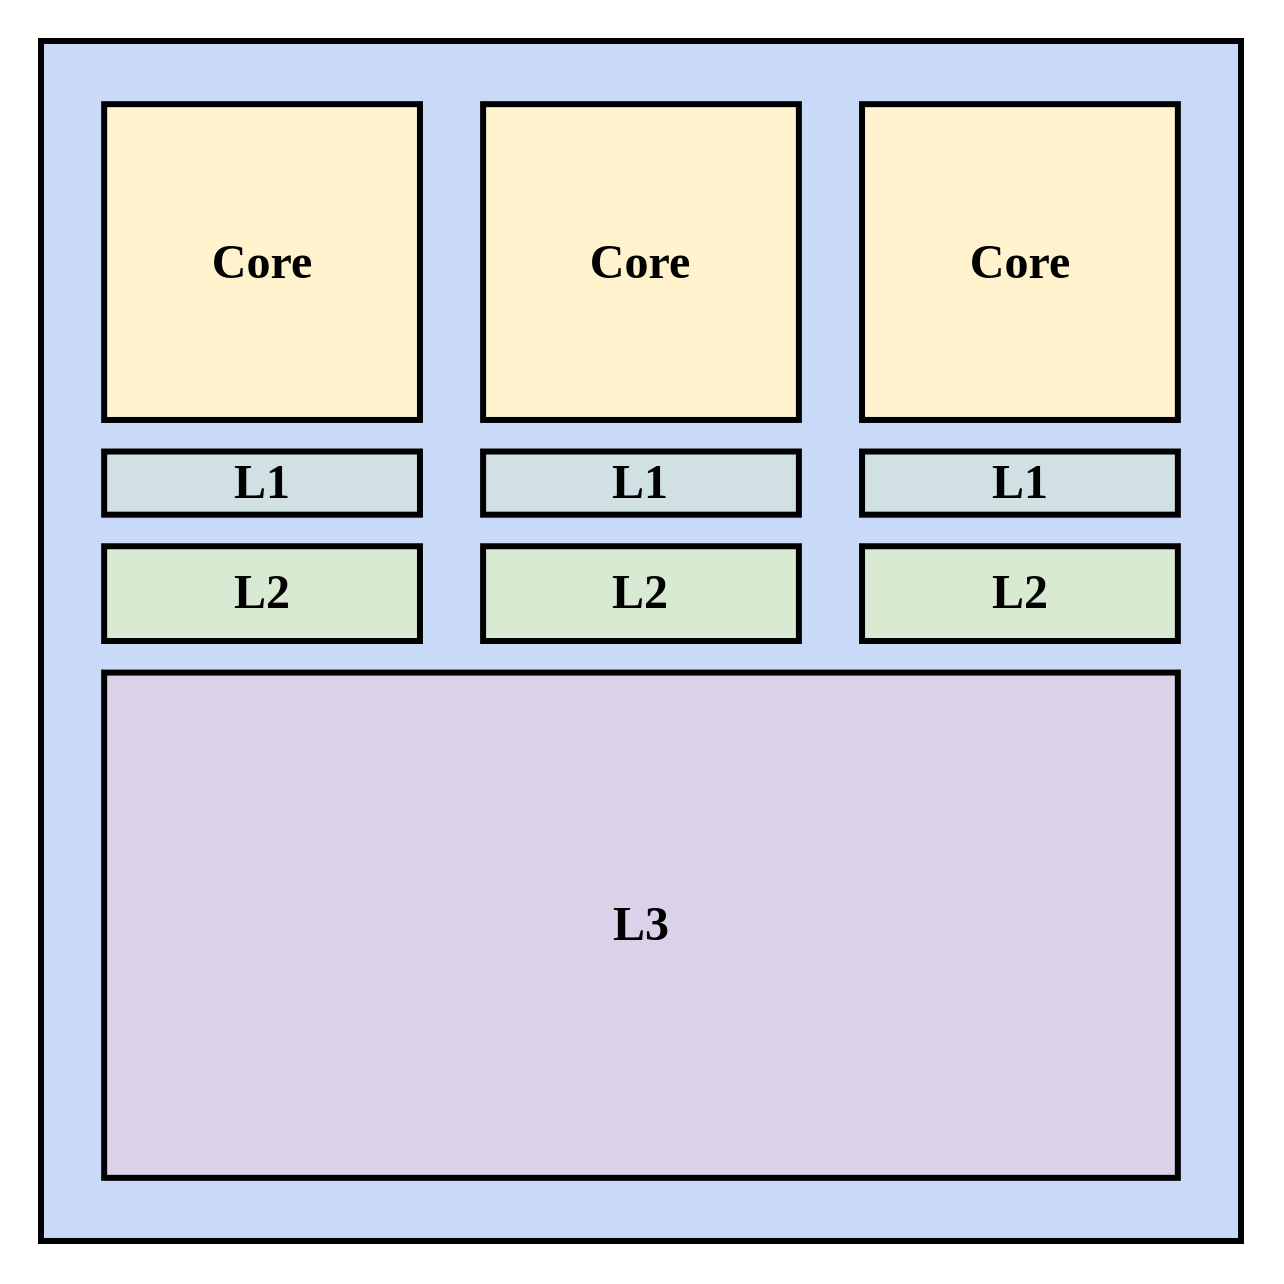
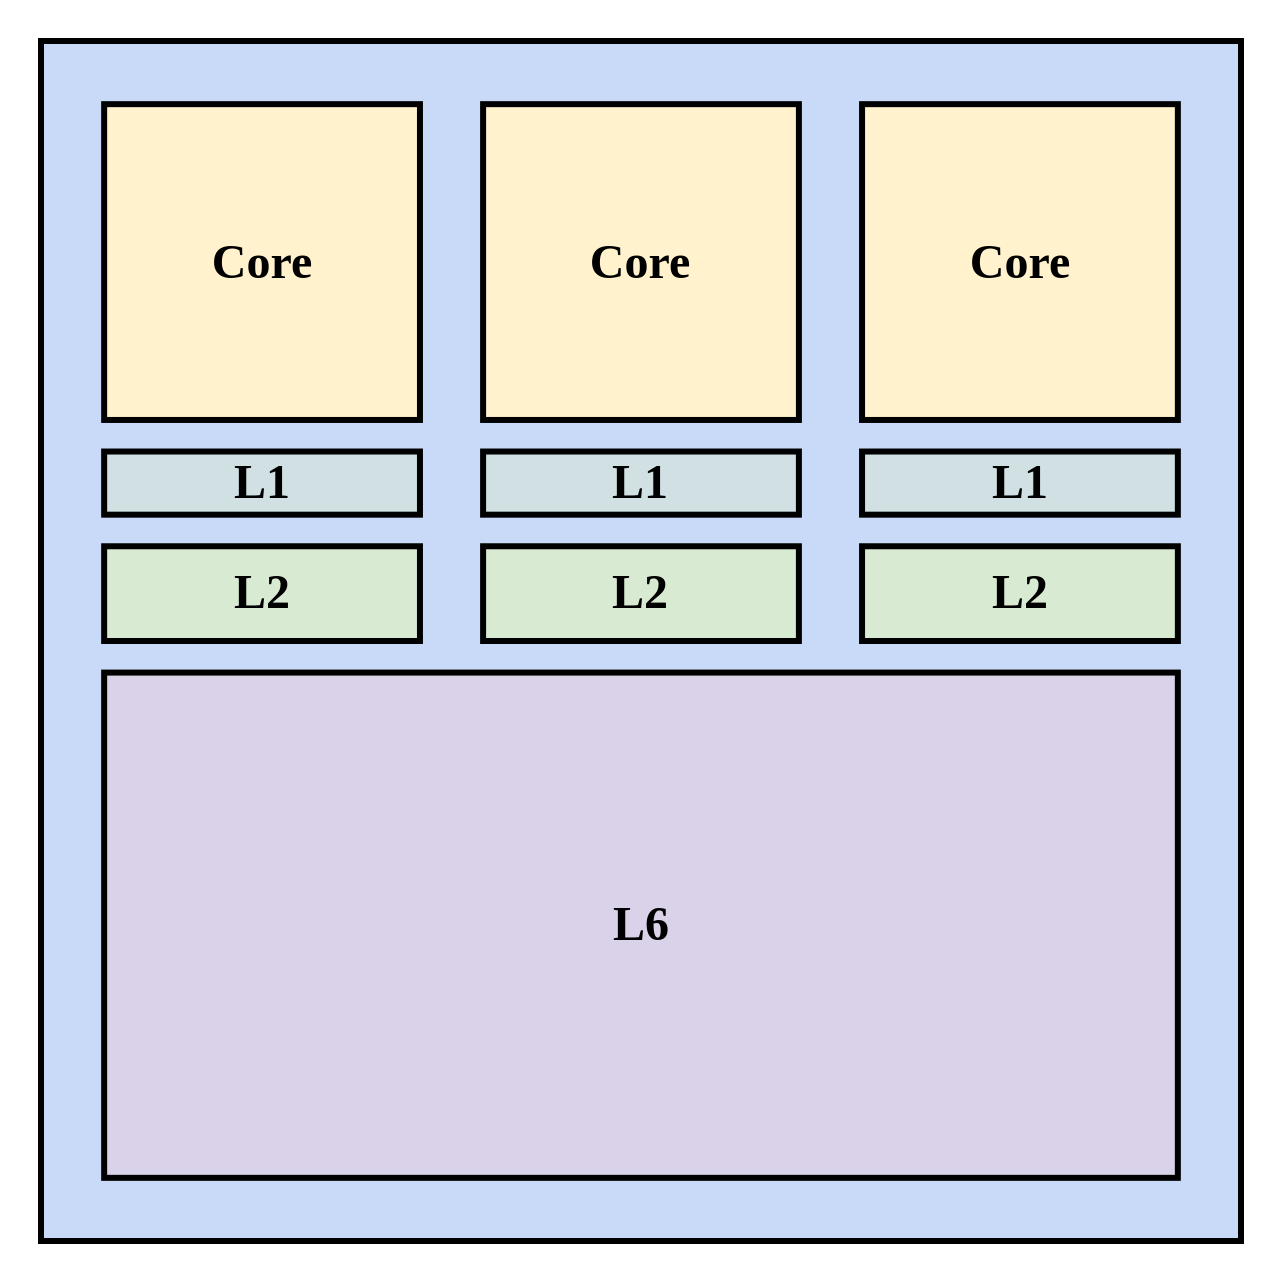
node "L3": label "L3" -> "L6"
